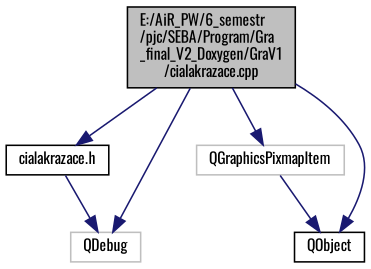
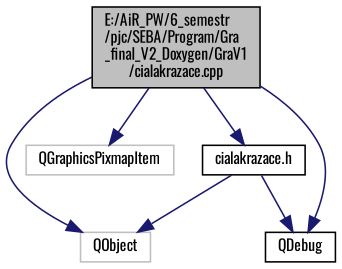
edge "QGraphicsPixmapItem" -> "QObject": now "cialakrazace.h" -> "QObject"
node "QDebug": color grey75 -> black
node "QObject": color black -> grey75
